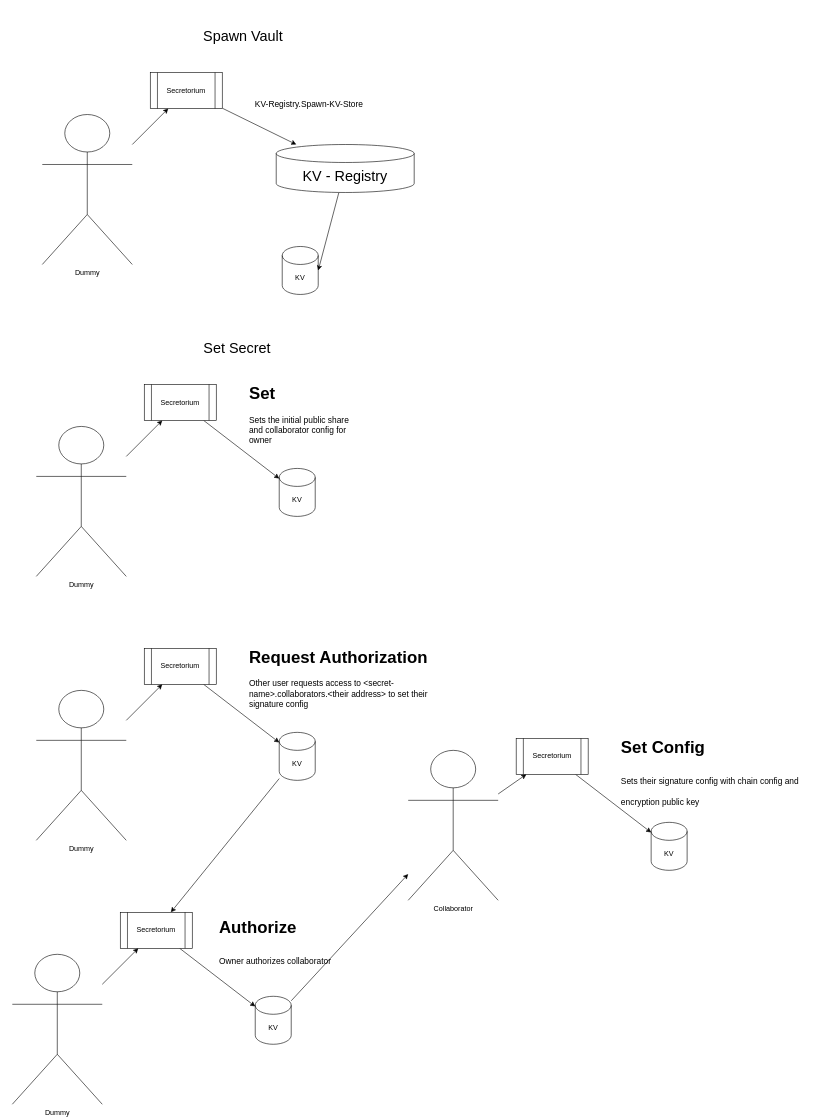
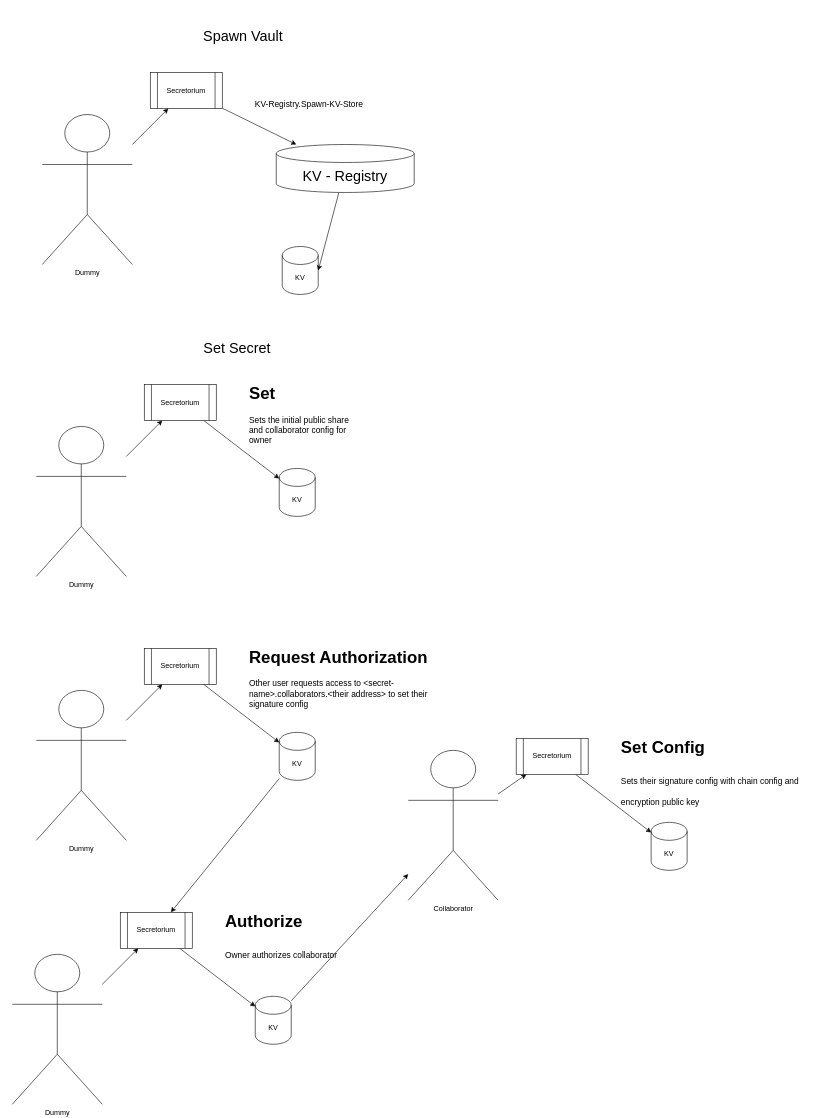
node "AuthorizeOwner authorizes collaborator": moved (309, 948) -> (315, 942)
